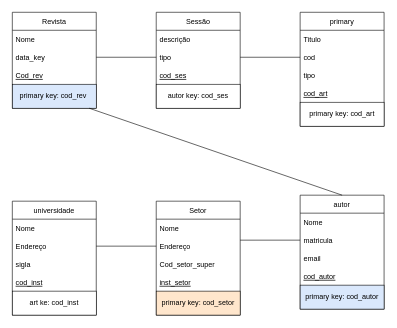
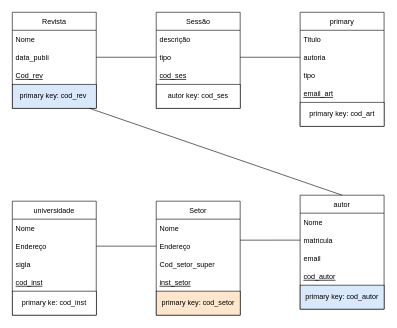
node "data_key": label "data_key" -> "data_publi"
node "cod": label "cod" -> "autoria"
node "cod_art": label "cod_art" -> "email_art"
node "art ke: cod_inst": label "art ke: cod_inst" -> "primary ke: cod_inst"
